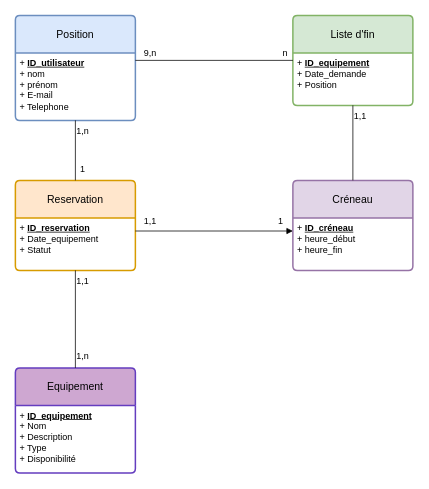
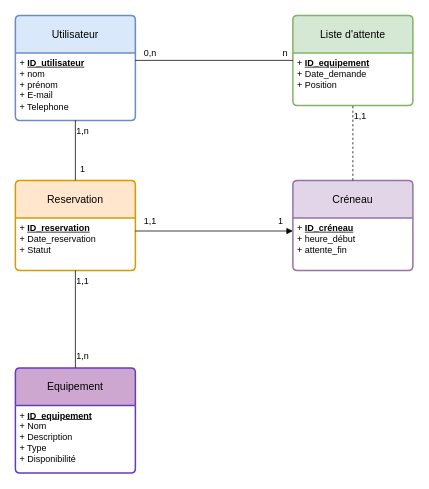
node "Position": label "Position" -> "Utilisateur"
node "Liste d'fin": label "Liste d'fin" -> "Liste d'attente"
node "9,n": label "9,n" -> "0,n"
edge "+ ID_equipement + Date_demande + Position" -- "Créneau": style solid -> dashed
node "+ ID_reservation + Date_equipement + Statut": label "+ ID_reservation + Date_equipement + Statut" -> "+ ID_reservation + Date_reservation + Statut"
node "+ ID_créneau + heure_début + heure_fin": label "+ ID_créneau + heure_début + heure_fin" -> "+ ID_créneau + heure_début + attente_fin"
